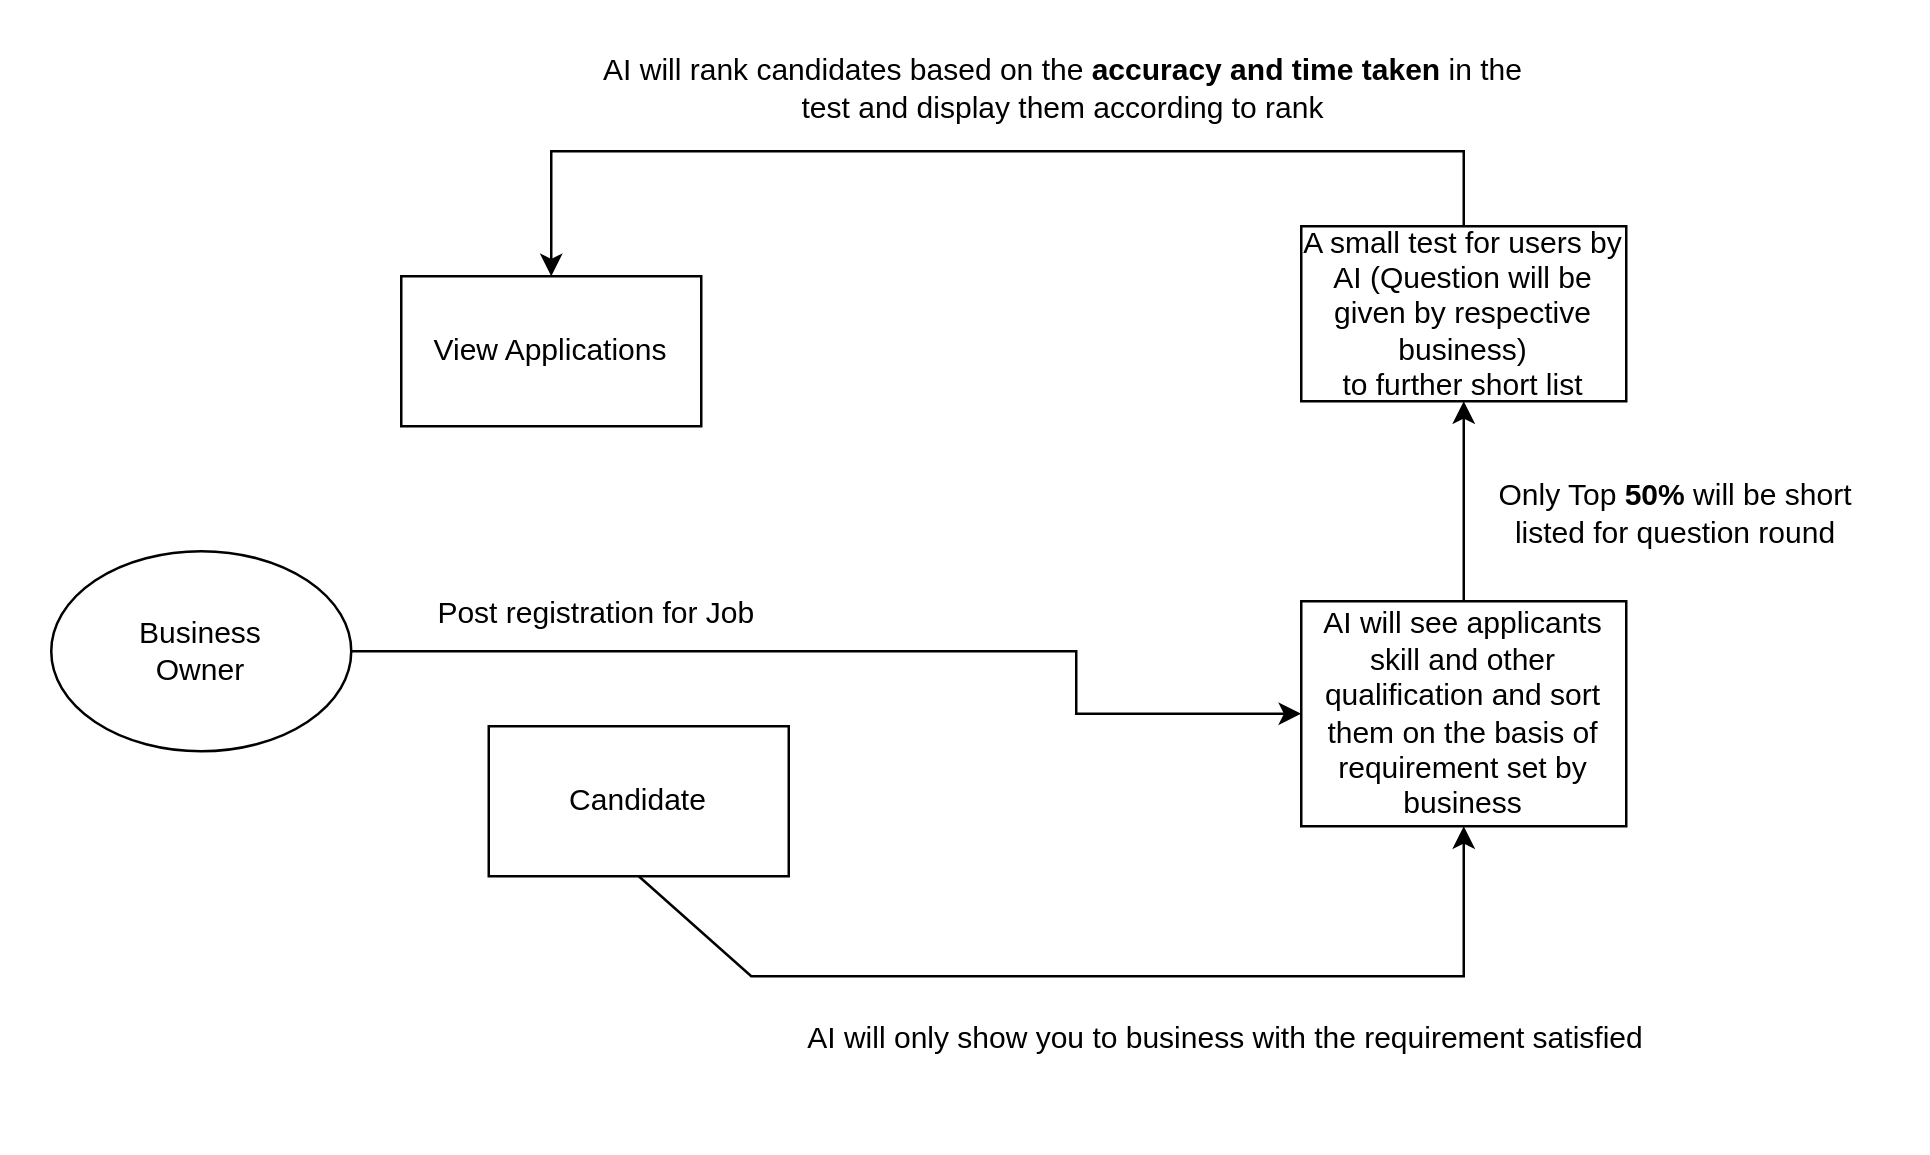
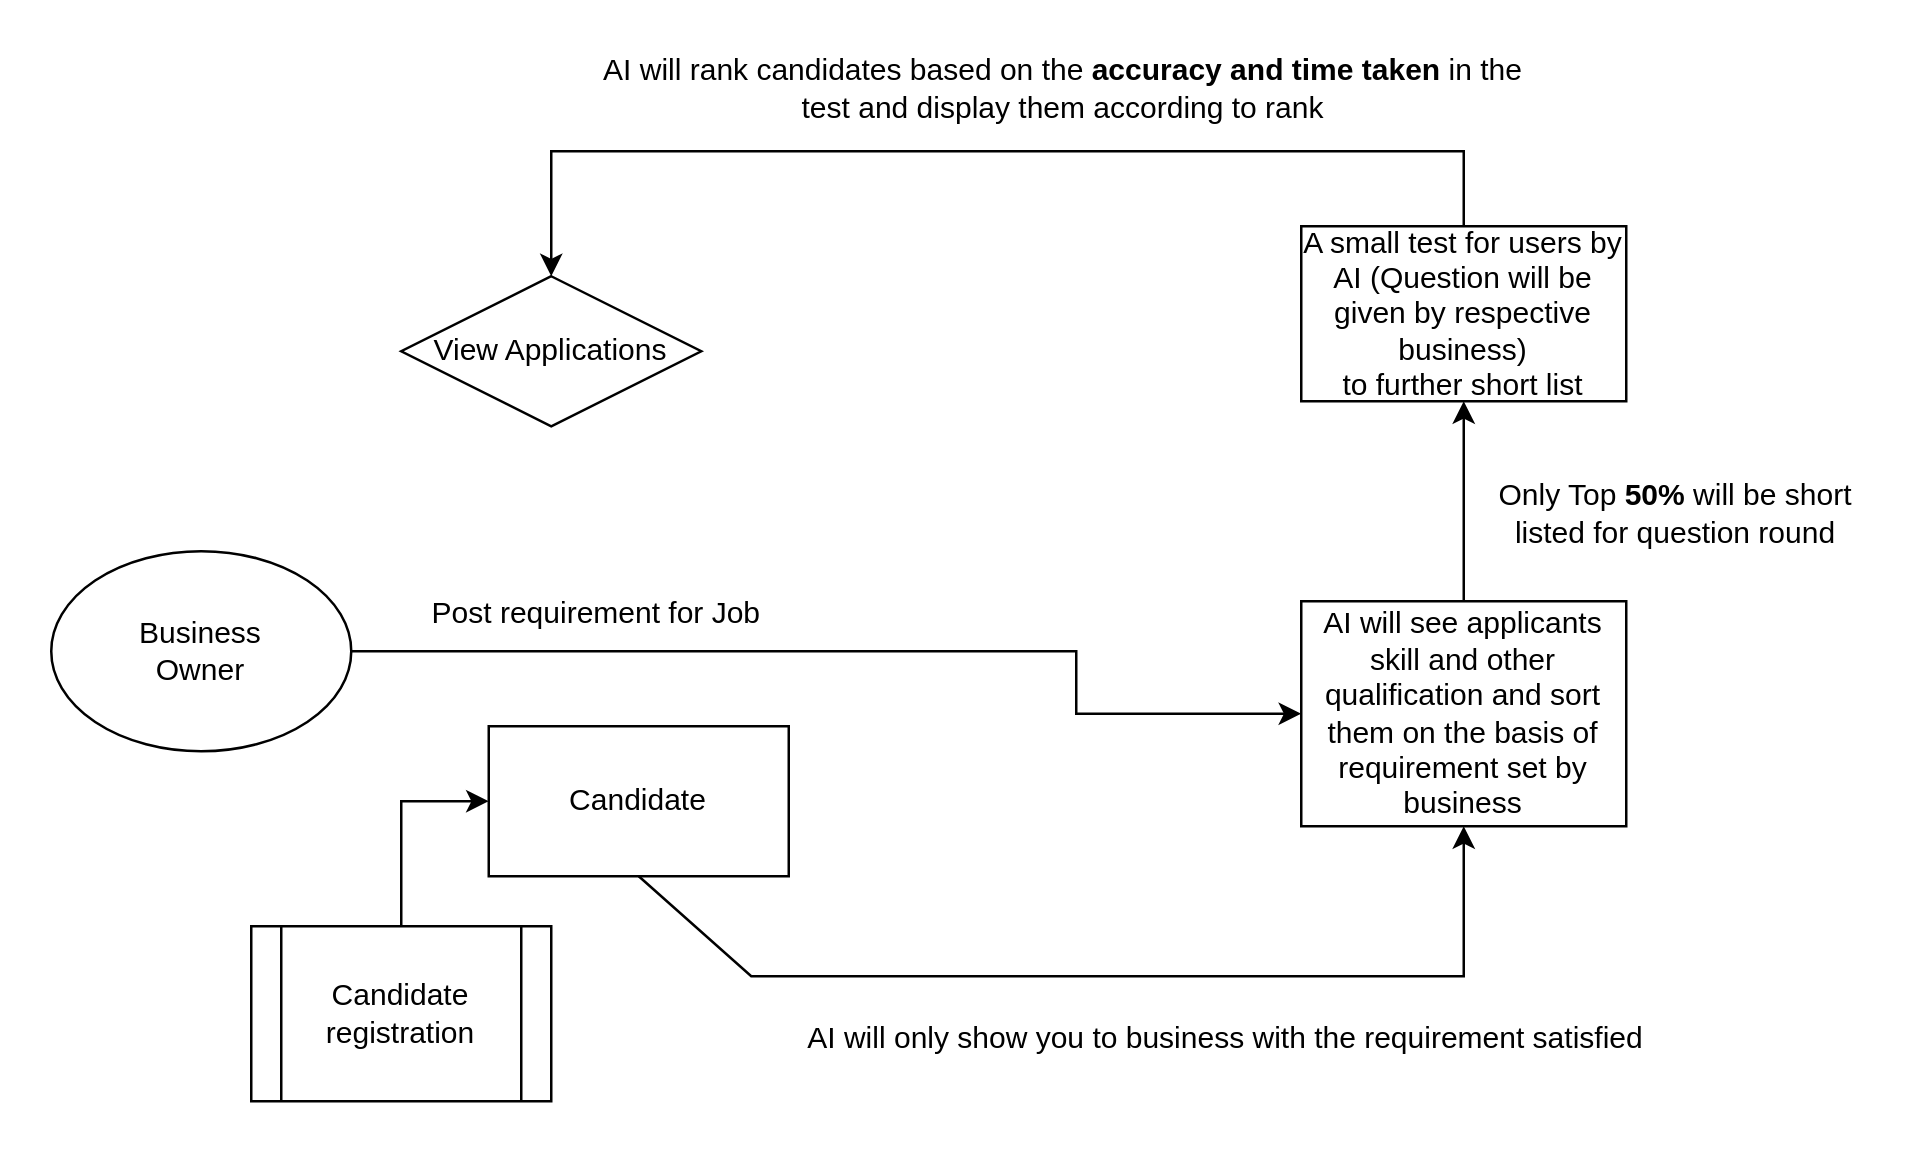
node "View Applications": shape rectangle -> diamond
node "Post registration for Job": label "Post registration for Job" -> "Post requirement for Job"
edge "Candidate registration" -> "Candidate": added
node "Candidate registration": added
